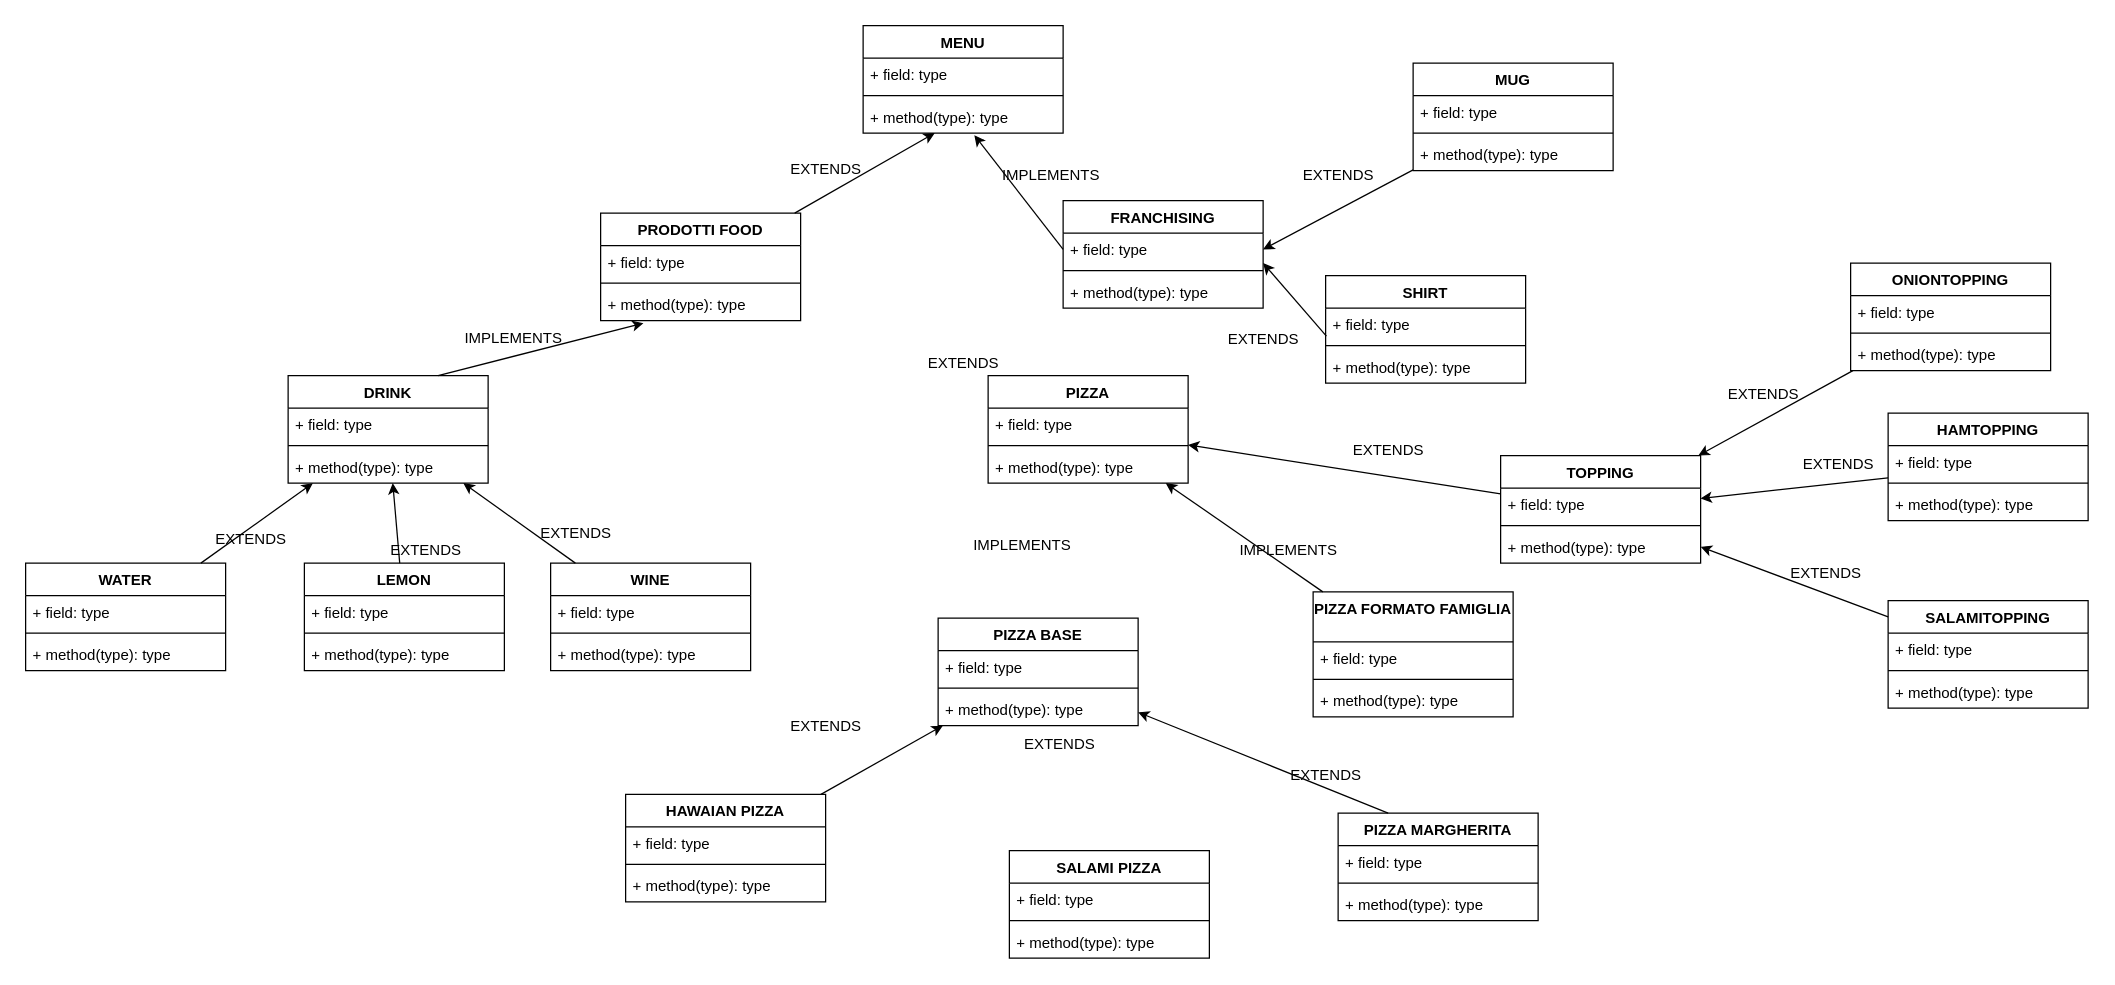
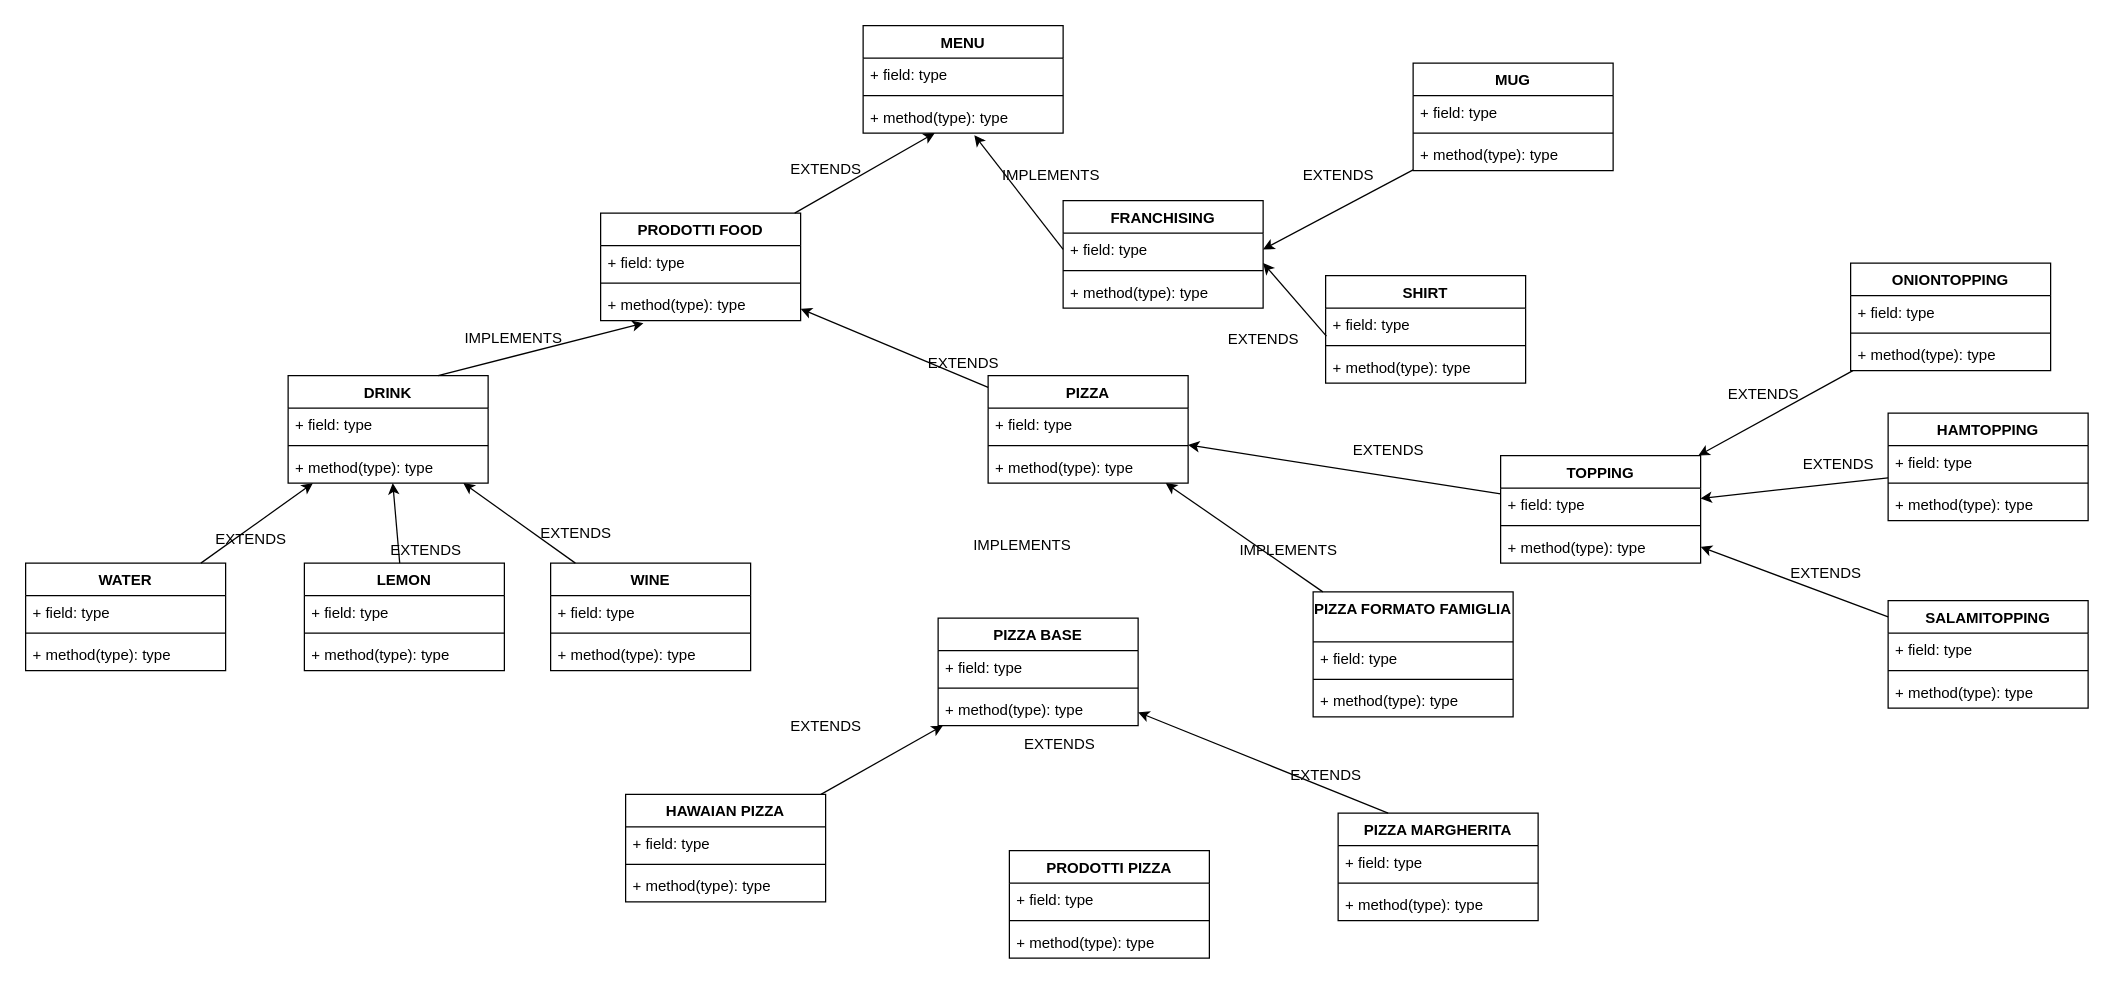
edge "PIZZA" -> "PRODOTTI FOOD": added
node "SALAMI PIZZA": label "SALAMI PIZZA" -> "PRODOTTI PIZZA"
